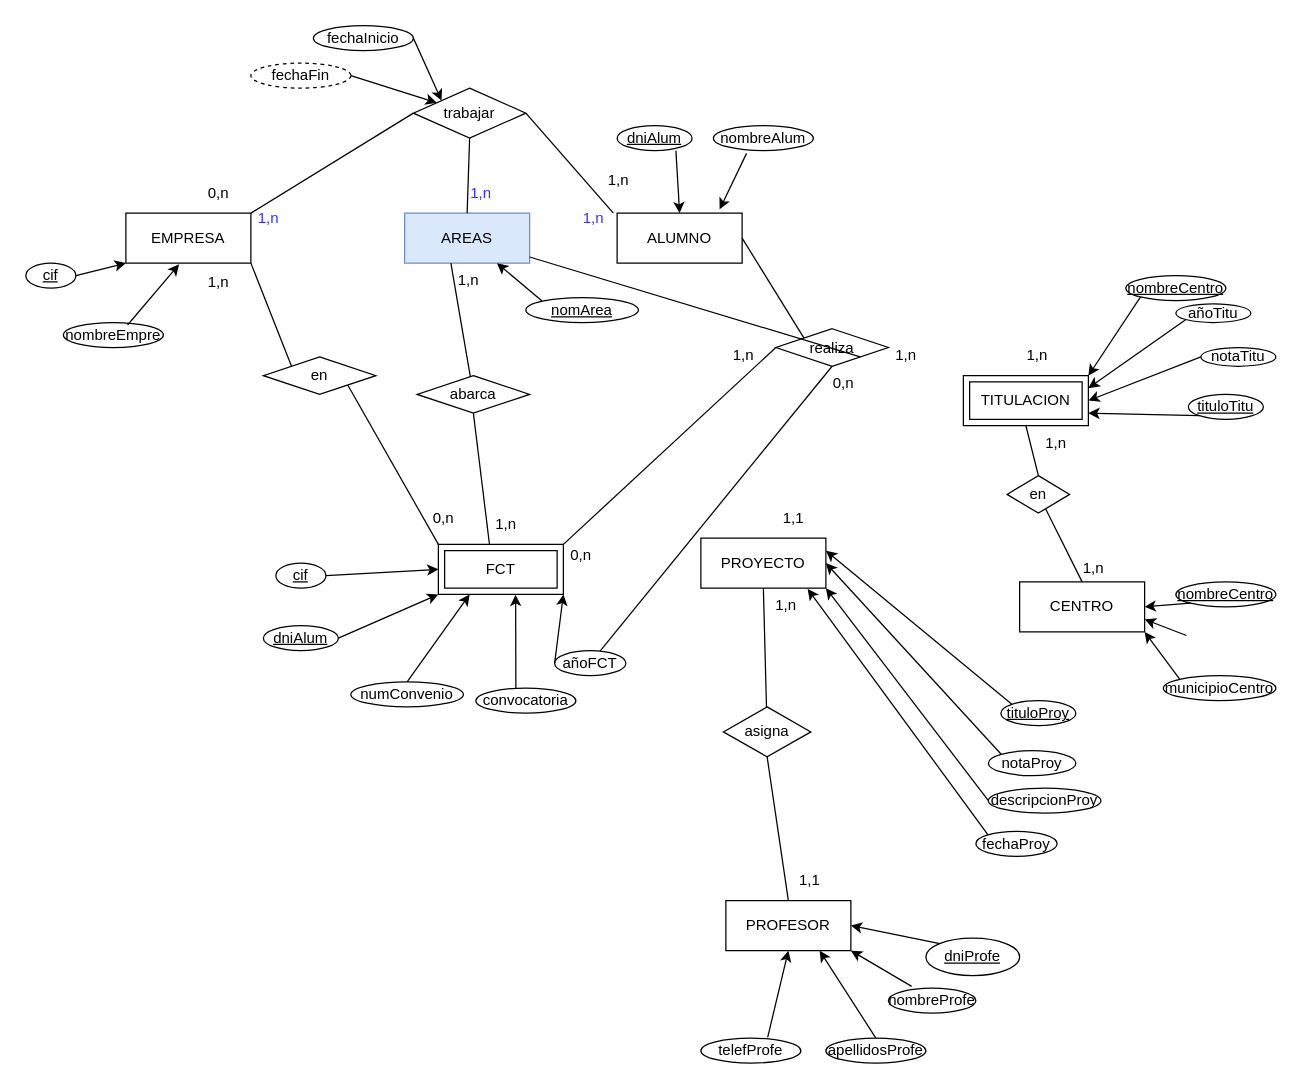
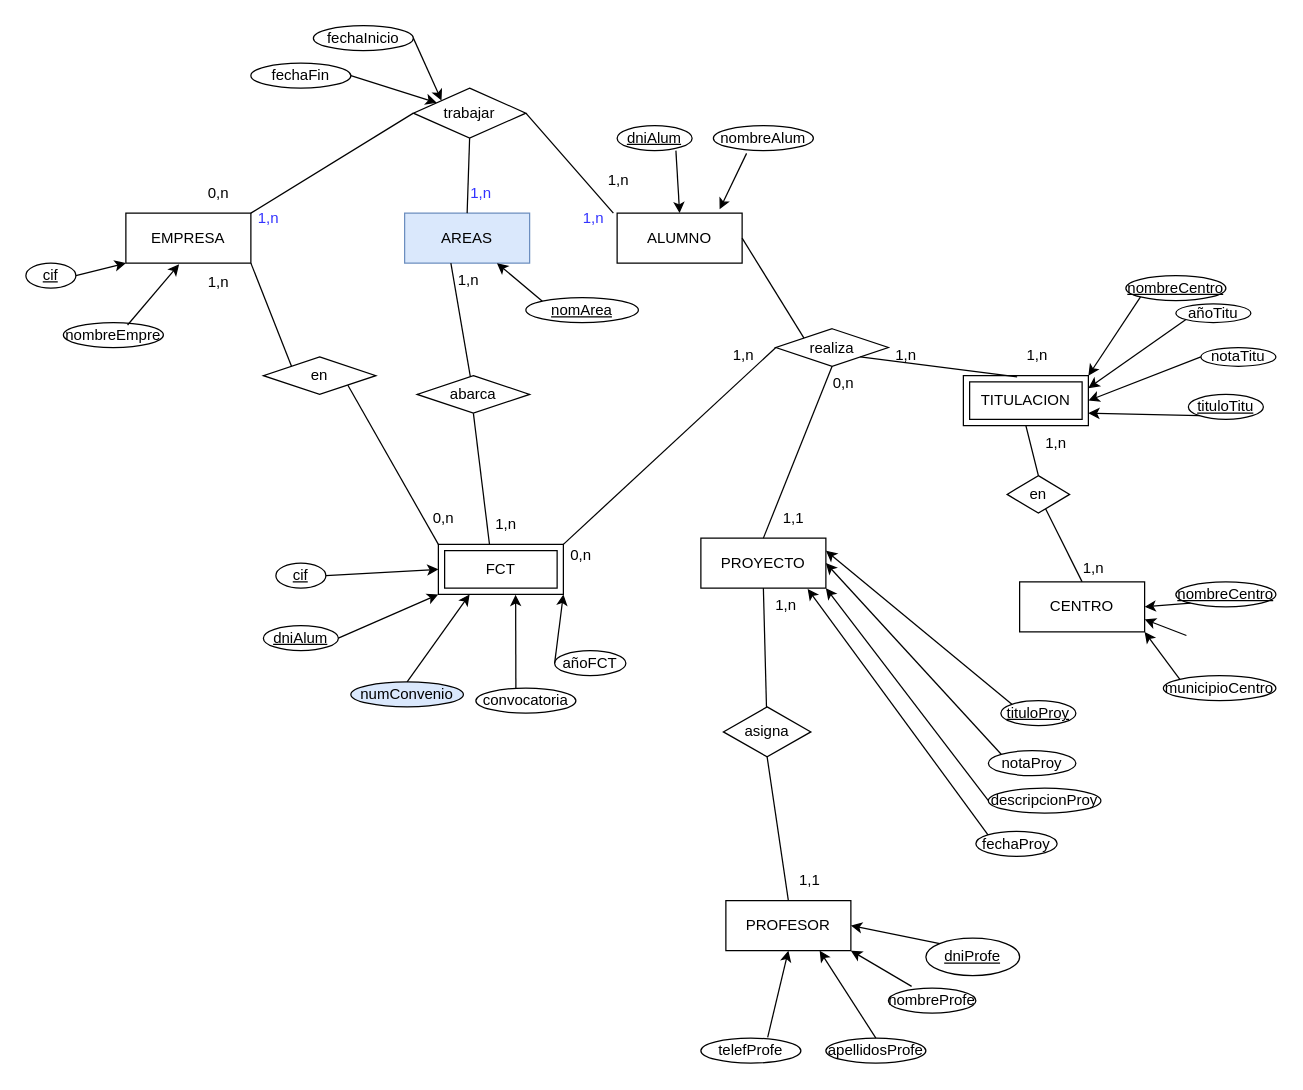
node "fechaFin": style dashed -> solid
edge "AREAS" -- "realiza": now "TITULACION" -- "realiza"
edge "realiza" -- "añoFCT": now "realiza" -- "PROYECTO"
node "numConvenio": fillcolor #ffffff -> #dae8fc
